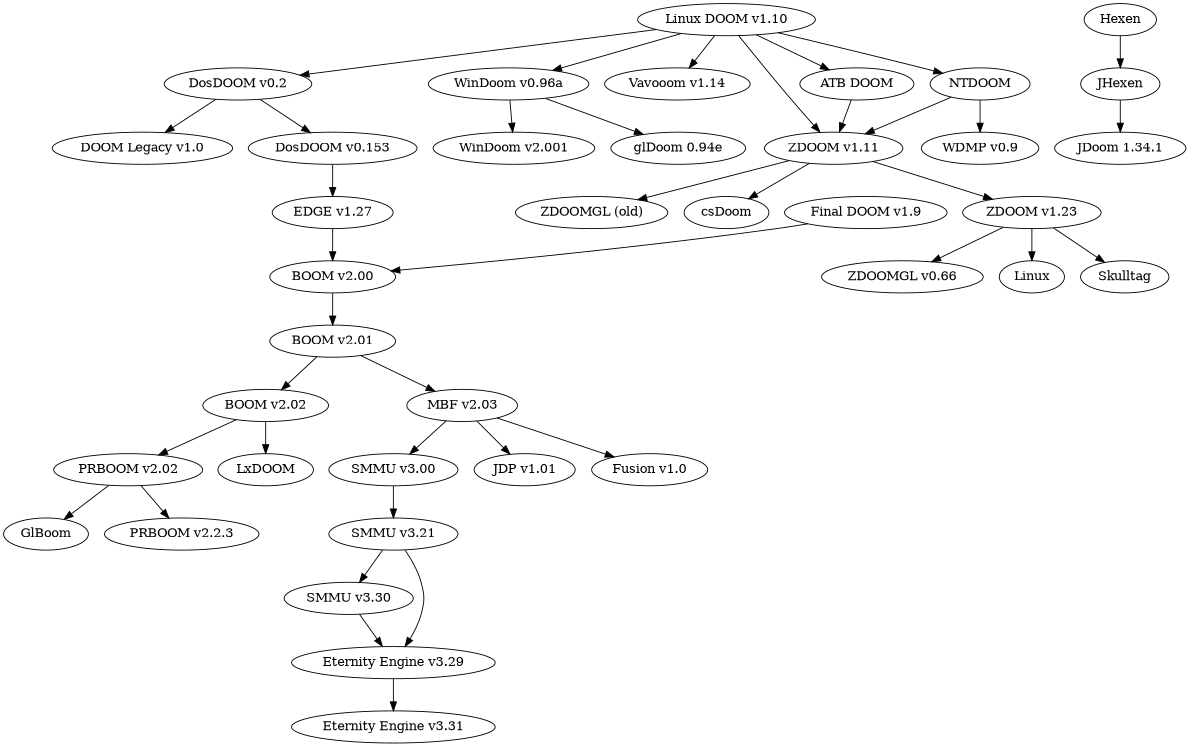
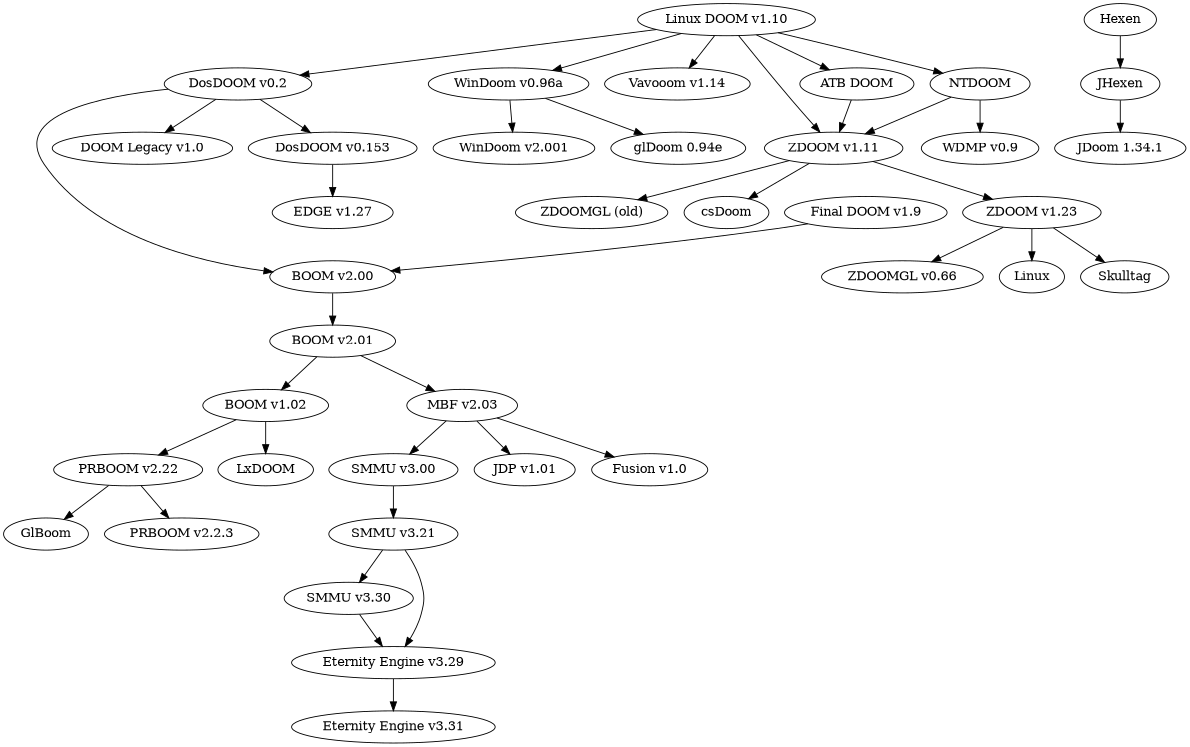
edge "EDGE v1.27" -> "BOOM v2.00": now "DosDOOM v0.2" -> "BOOM v2.00"
node "BOOM v2.02": label "BOOM v2.02" -> "BOOM v1.02"
node "PRBOOM v2.02": label "PRBOOM v2.02" -> "PRBOOM v2.22"
